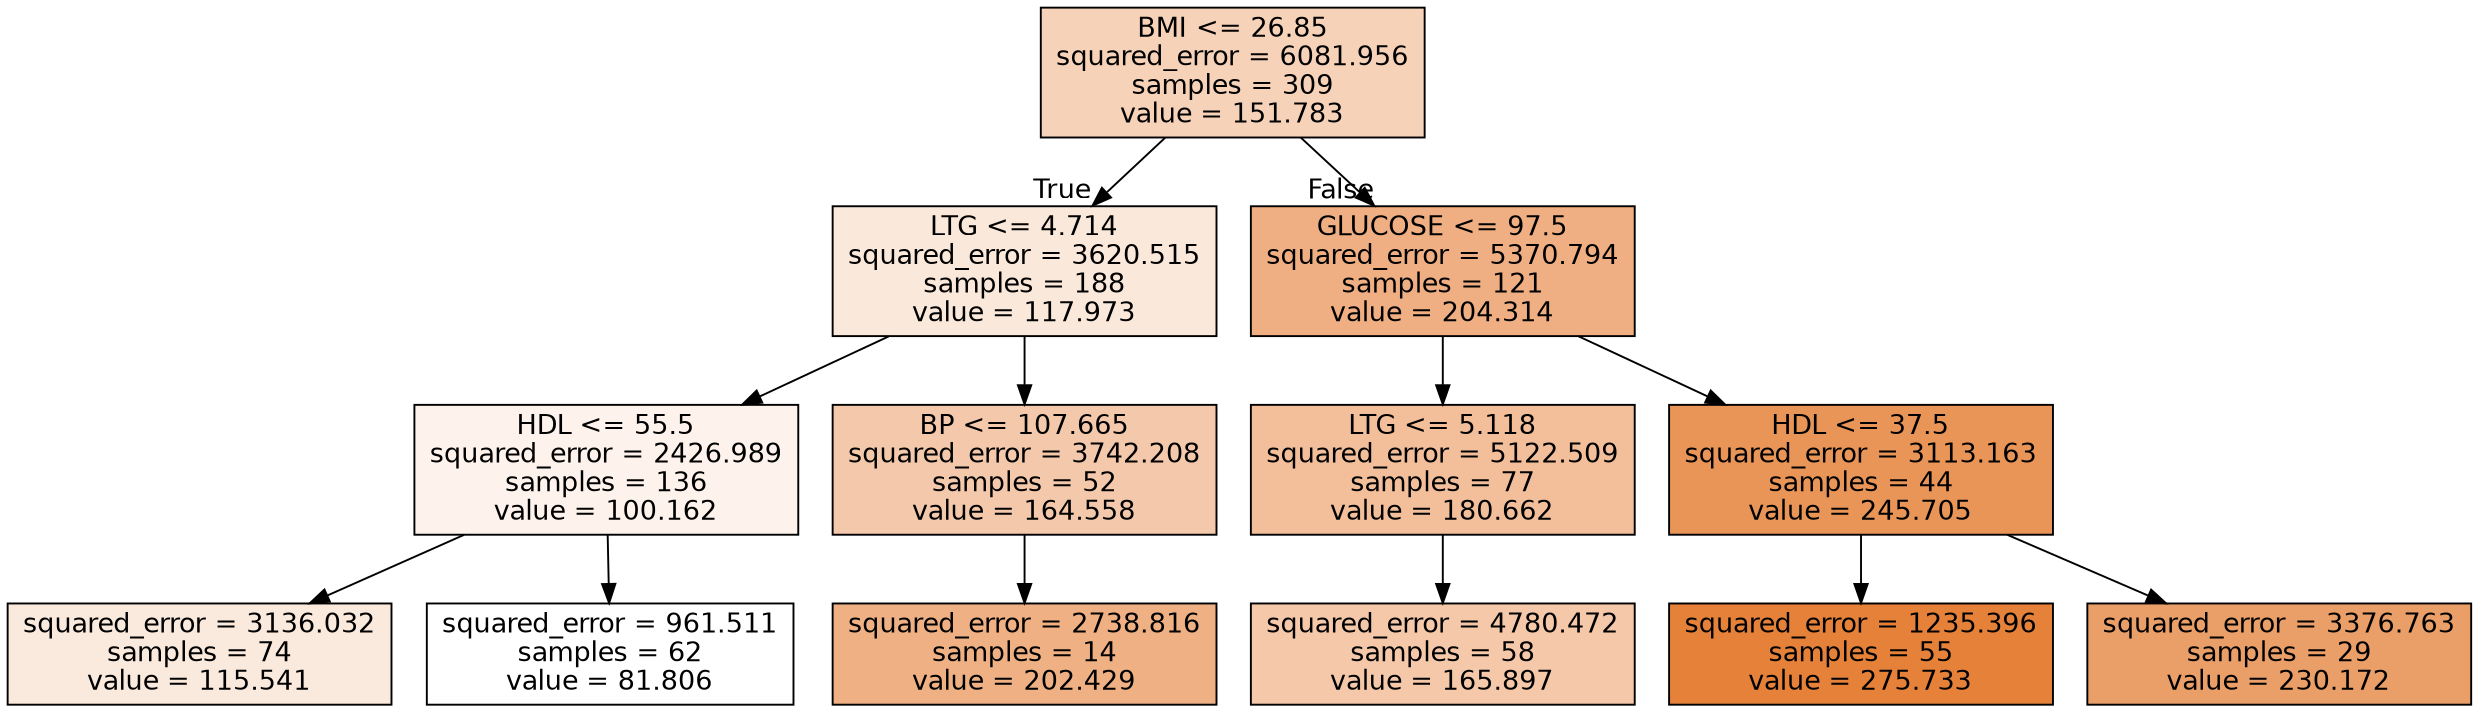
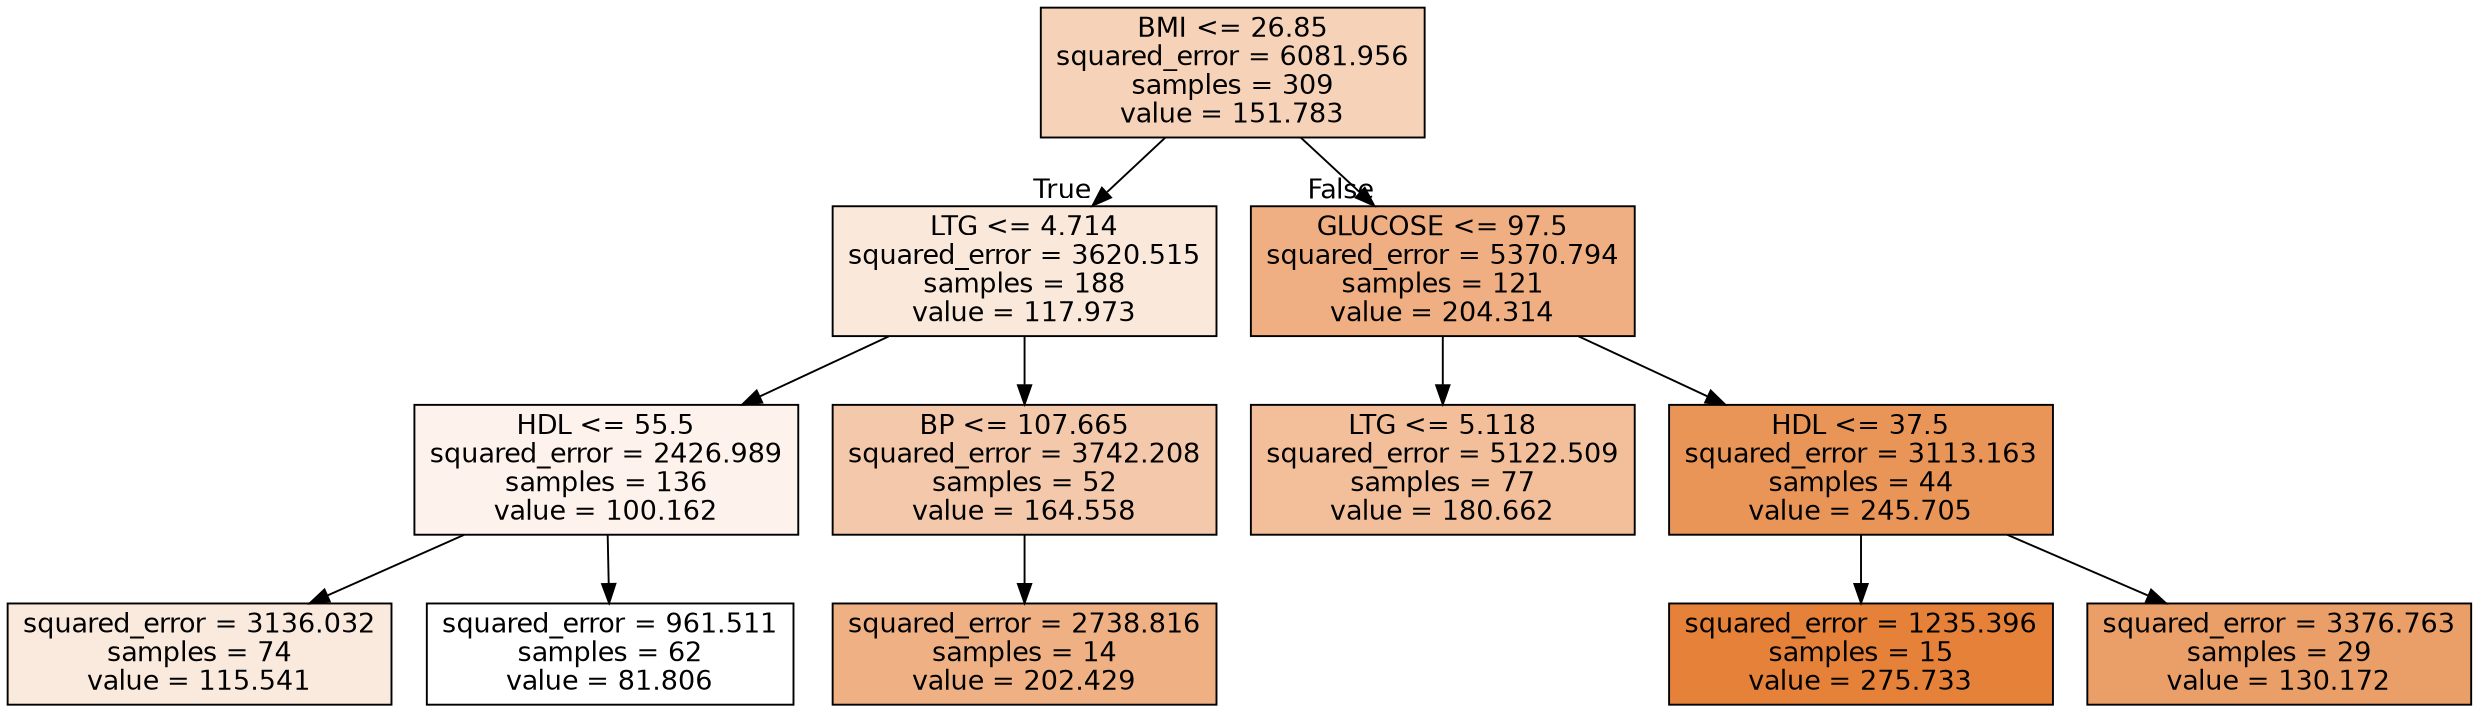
node "squared_error = 4780.472 samples = 58 value = 165.897": removed
node "squared_error = 1235.396 samples = 55 value = 275.733": label "squared_error = 1235.396 samples = 55 value = 275.733" -> "squared_error = 1235.396 samples = 15 value = 275.733"
node "squared_error = 3376.763 samples = 29 value = 230.172": label "squared_error = 3376.763 samples = 29 value = 230.172" -> "squared_error = 3376.763 samples = 29 value = 130.172"
